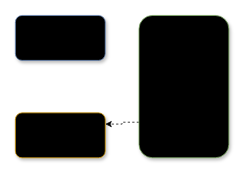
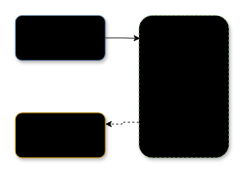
edge "GitHub Repository" -> "??? irgendwas mit Jenkins ???": added
node "??? irgendwas mit Jenkins ???": style solid -> dashed
